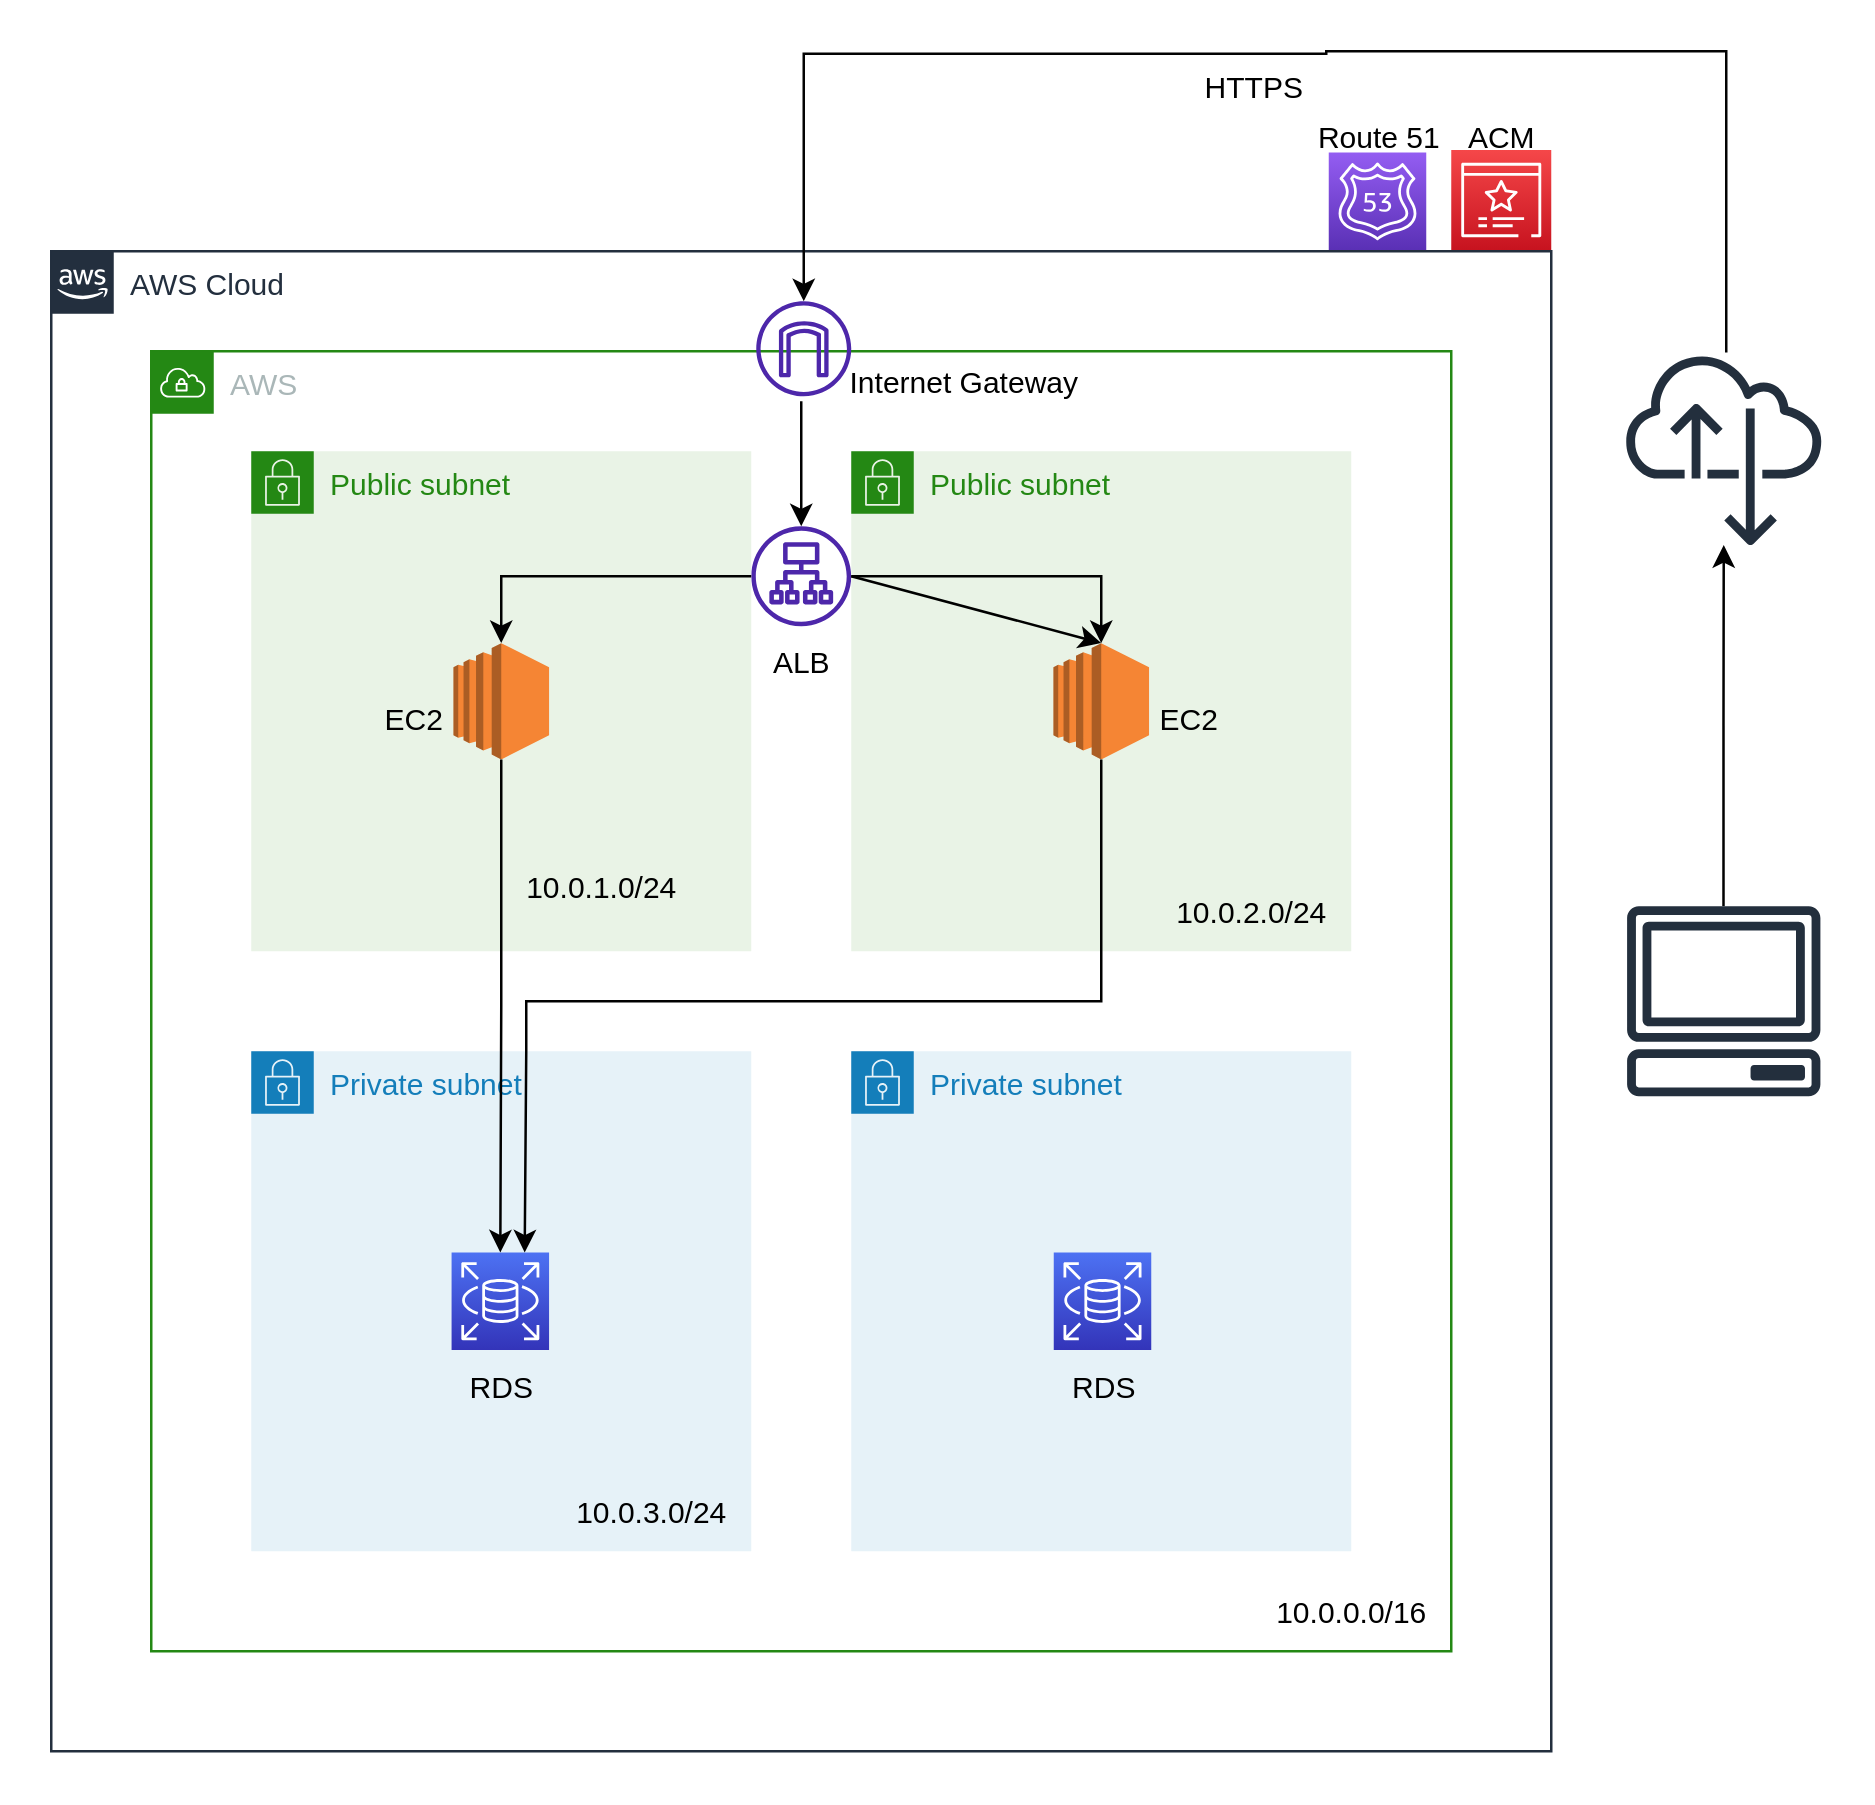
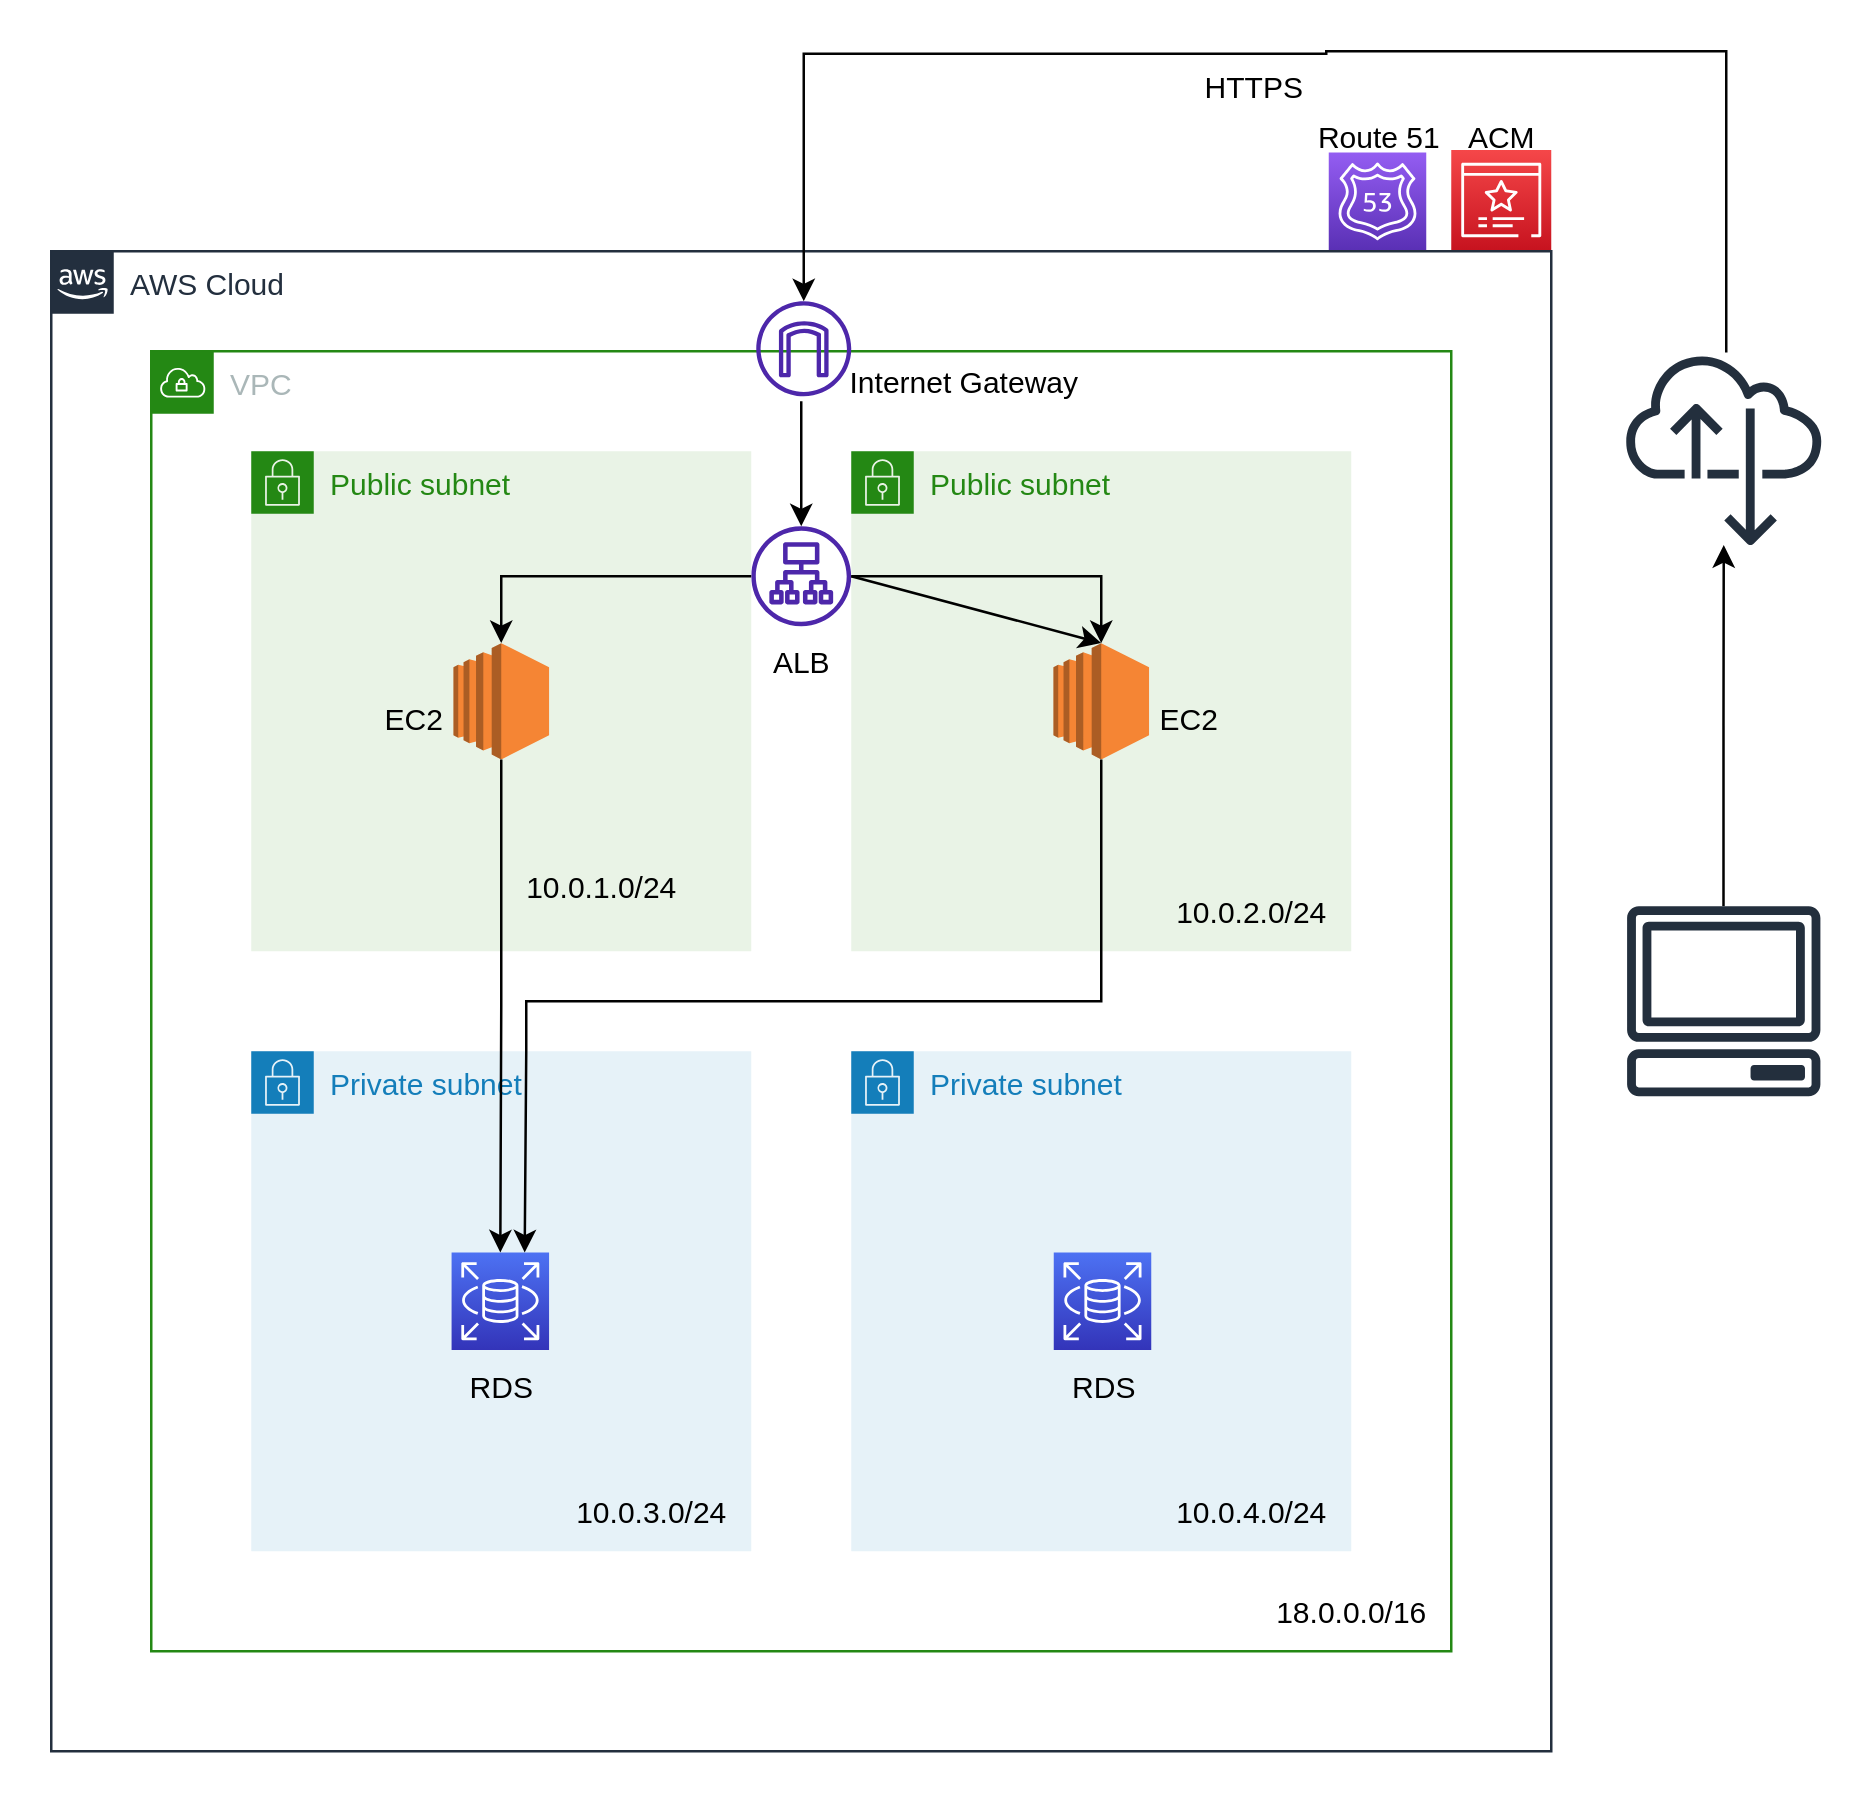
node "AWS": label "AWS" -> "VPC"
node "10.0.4.0/24": added
node "10.0.0.0/16": label "10.0.0.0/16" -> "18.0.0.0/16"
